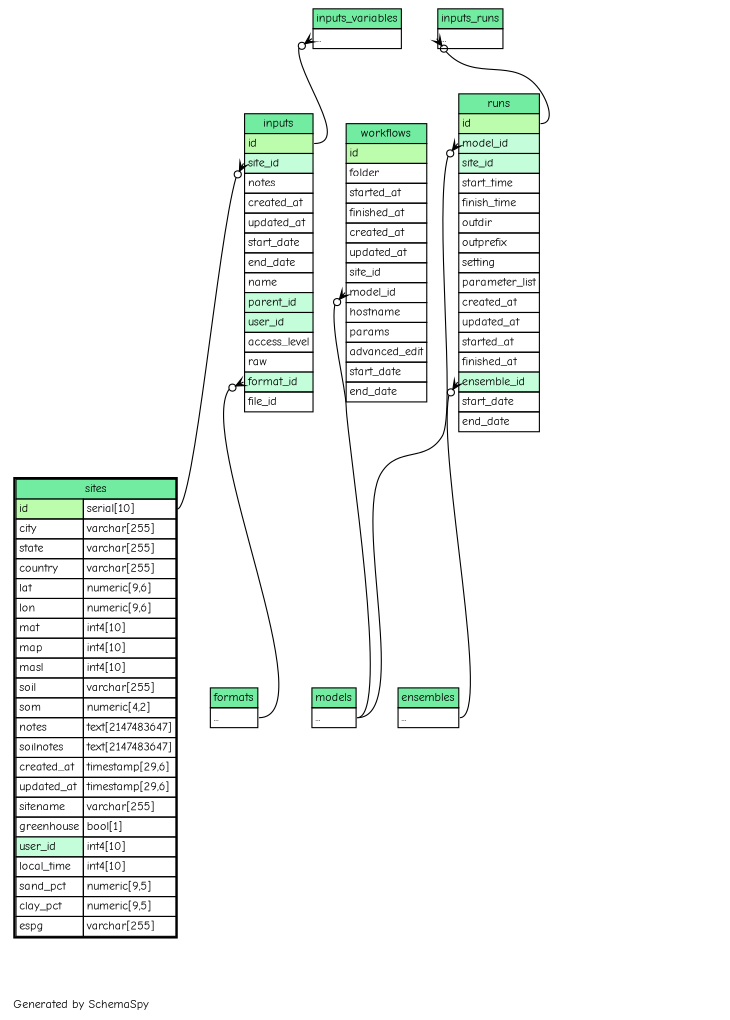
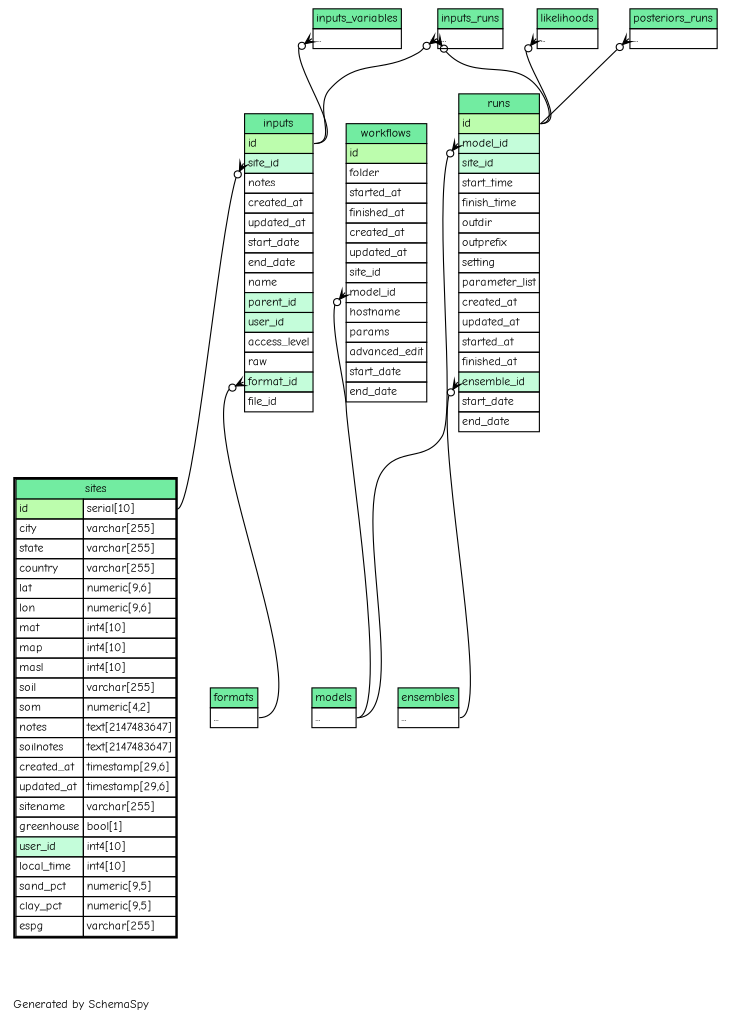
node "likelihoods": added
node "posteriors_runs": added
edge "inputs" -> "inputs_runs": added
